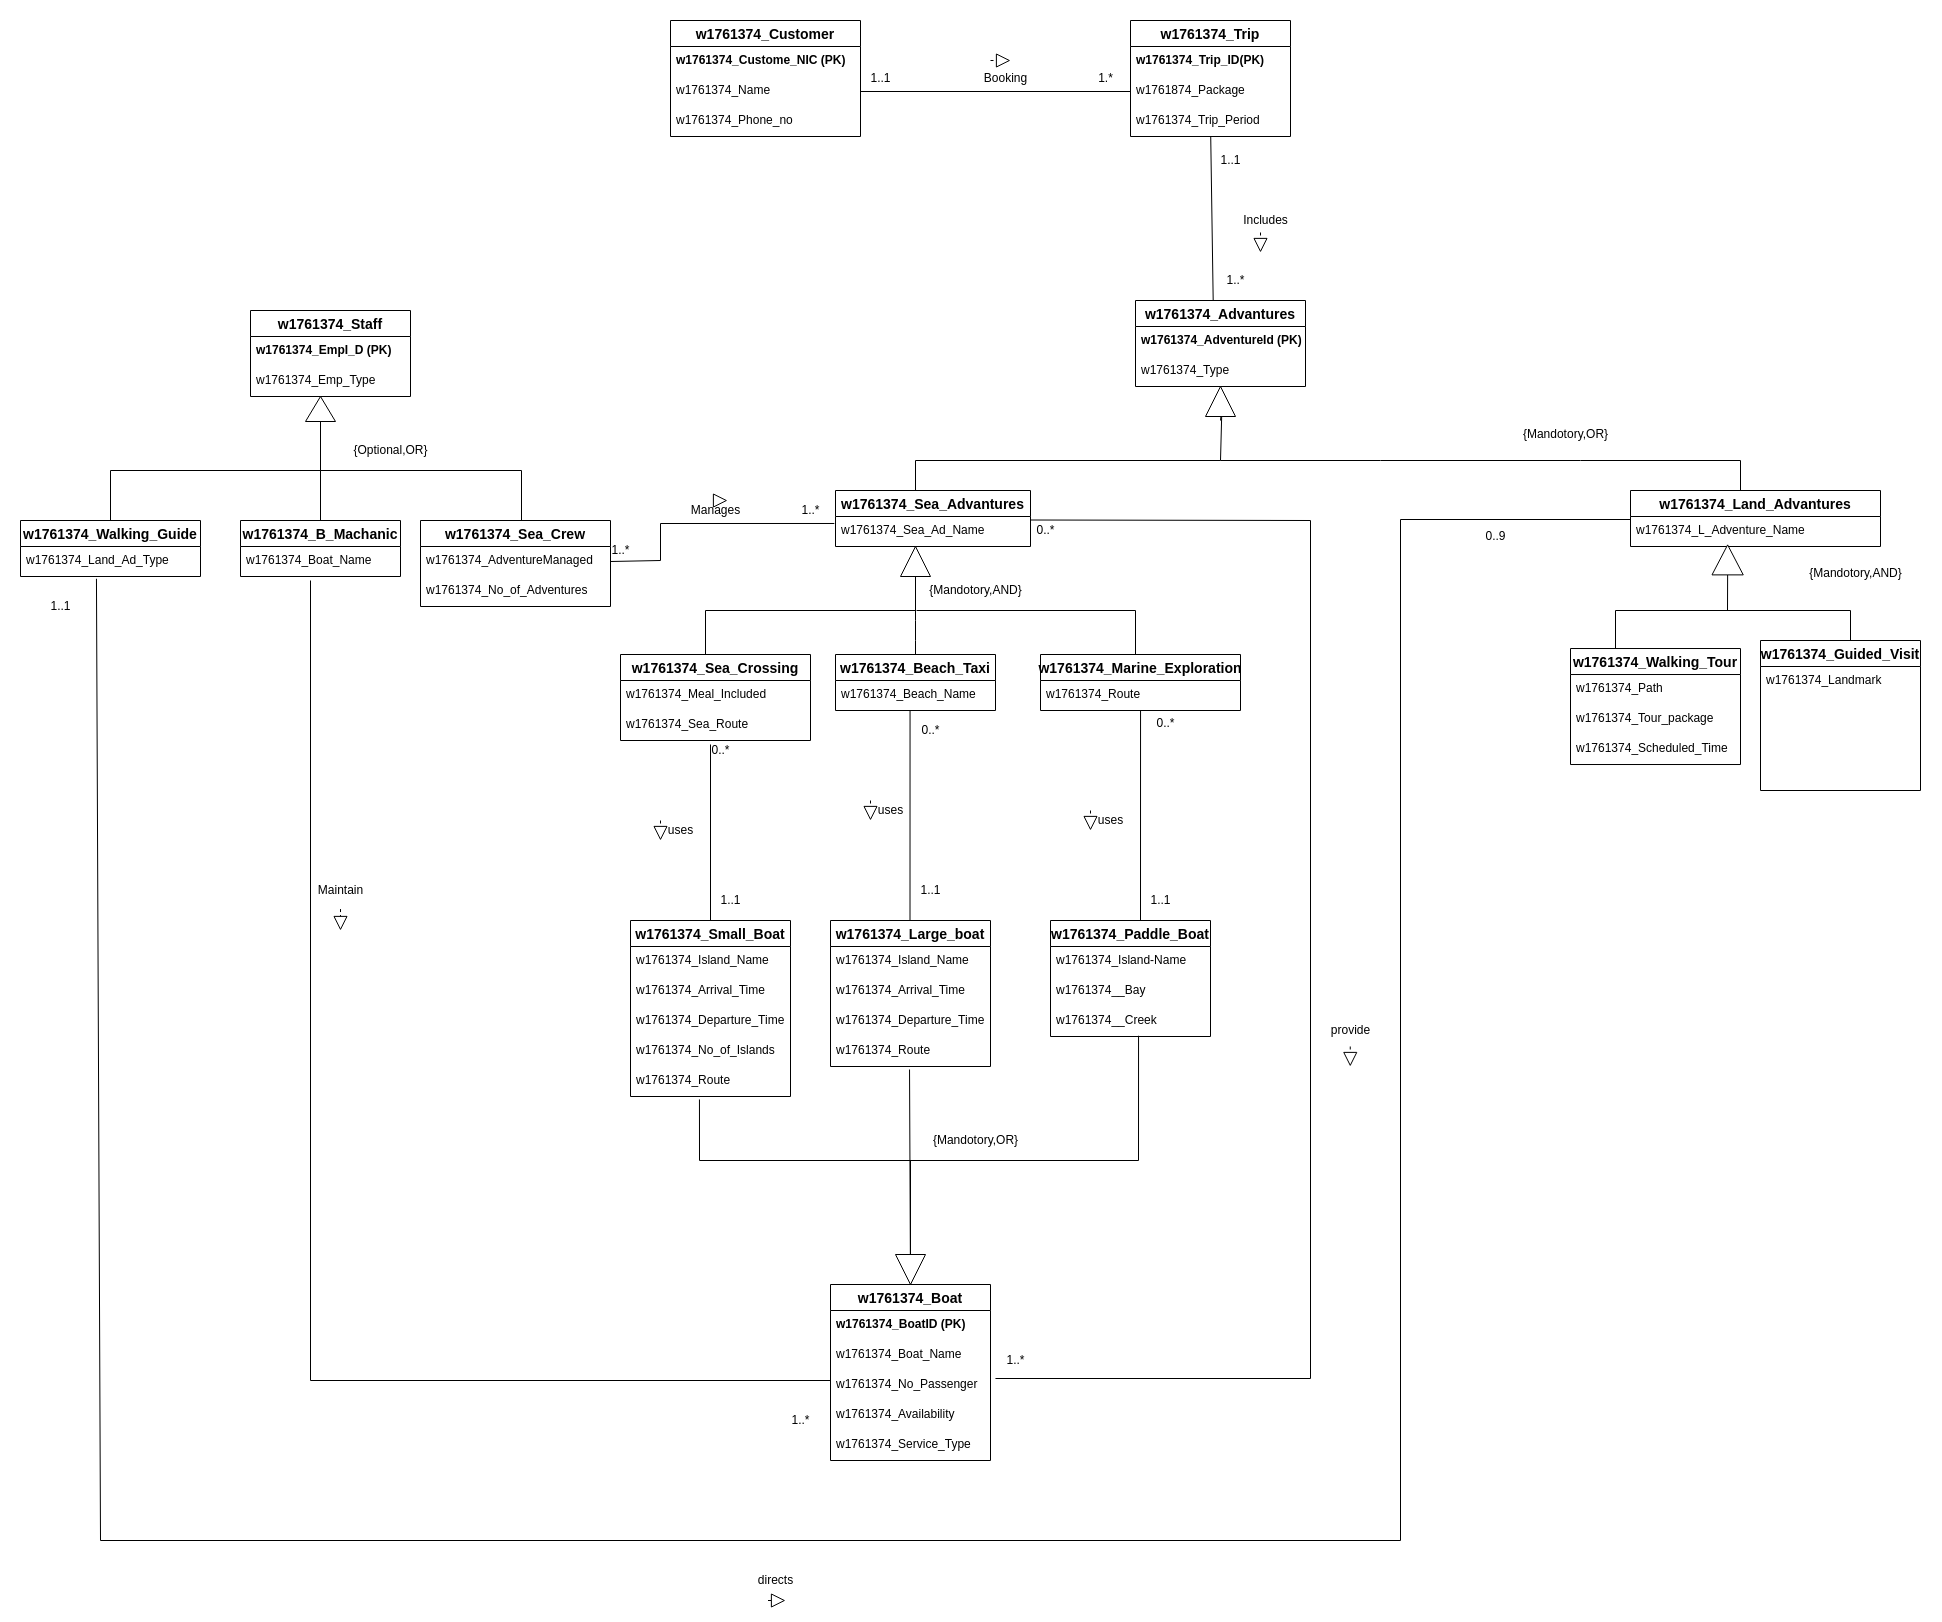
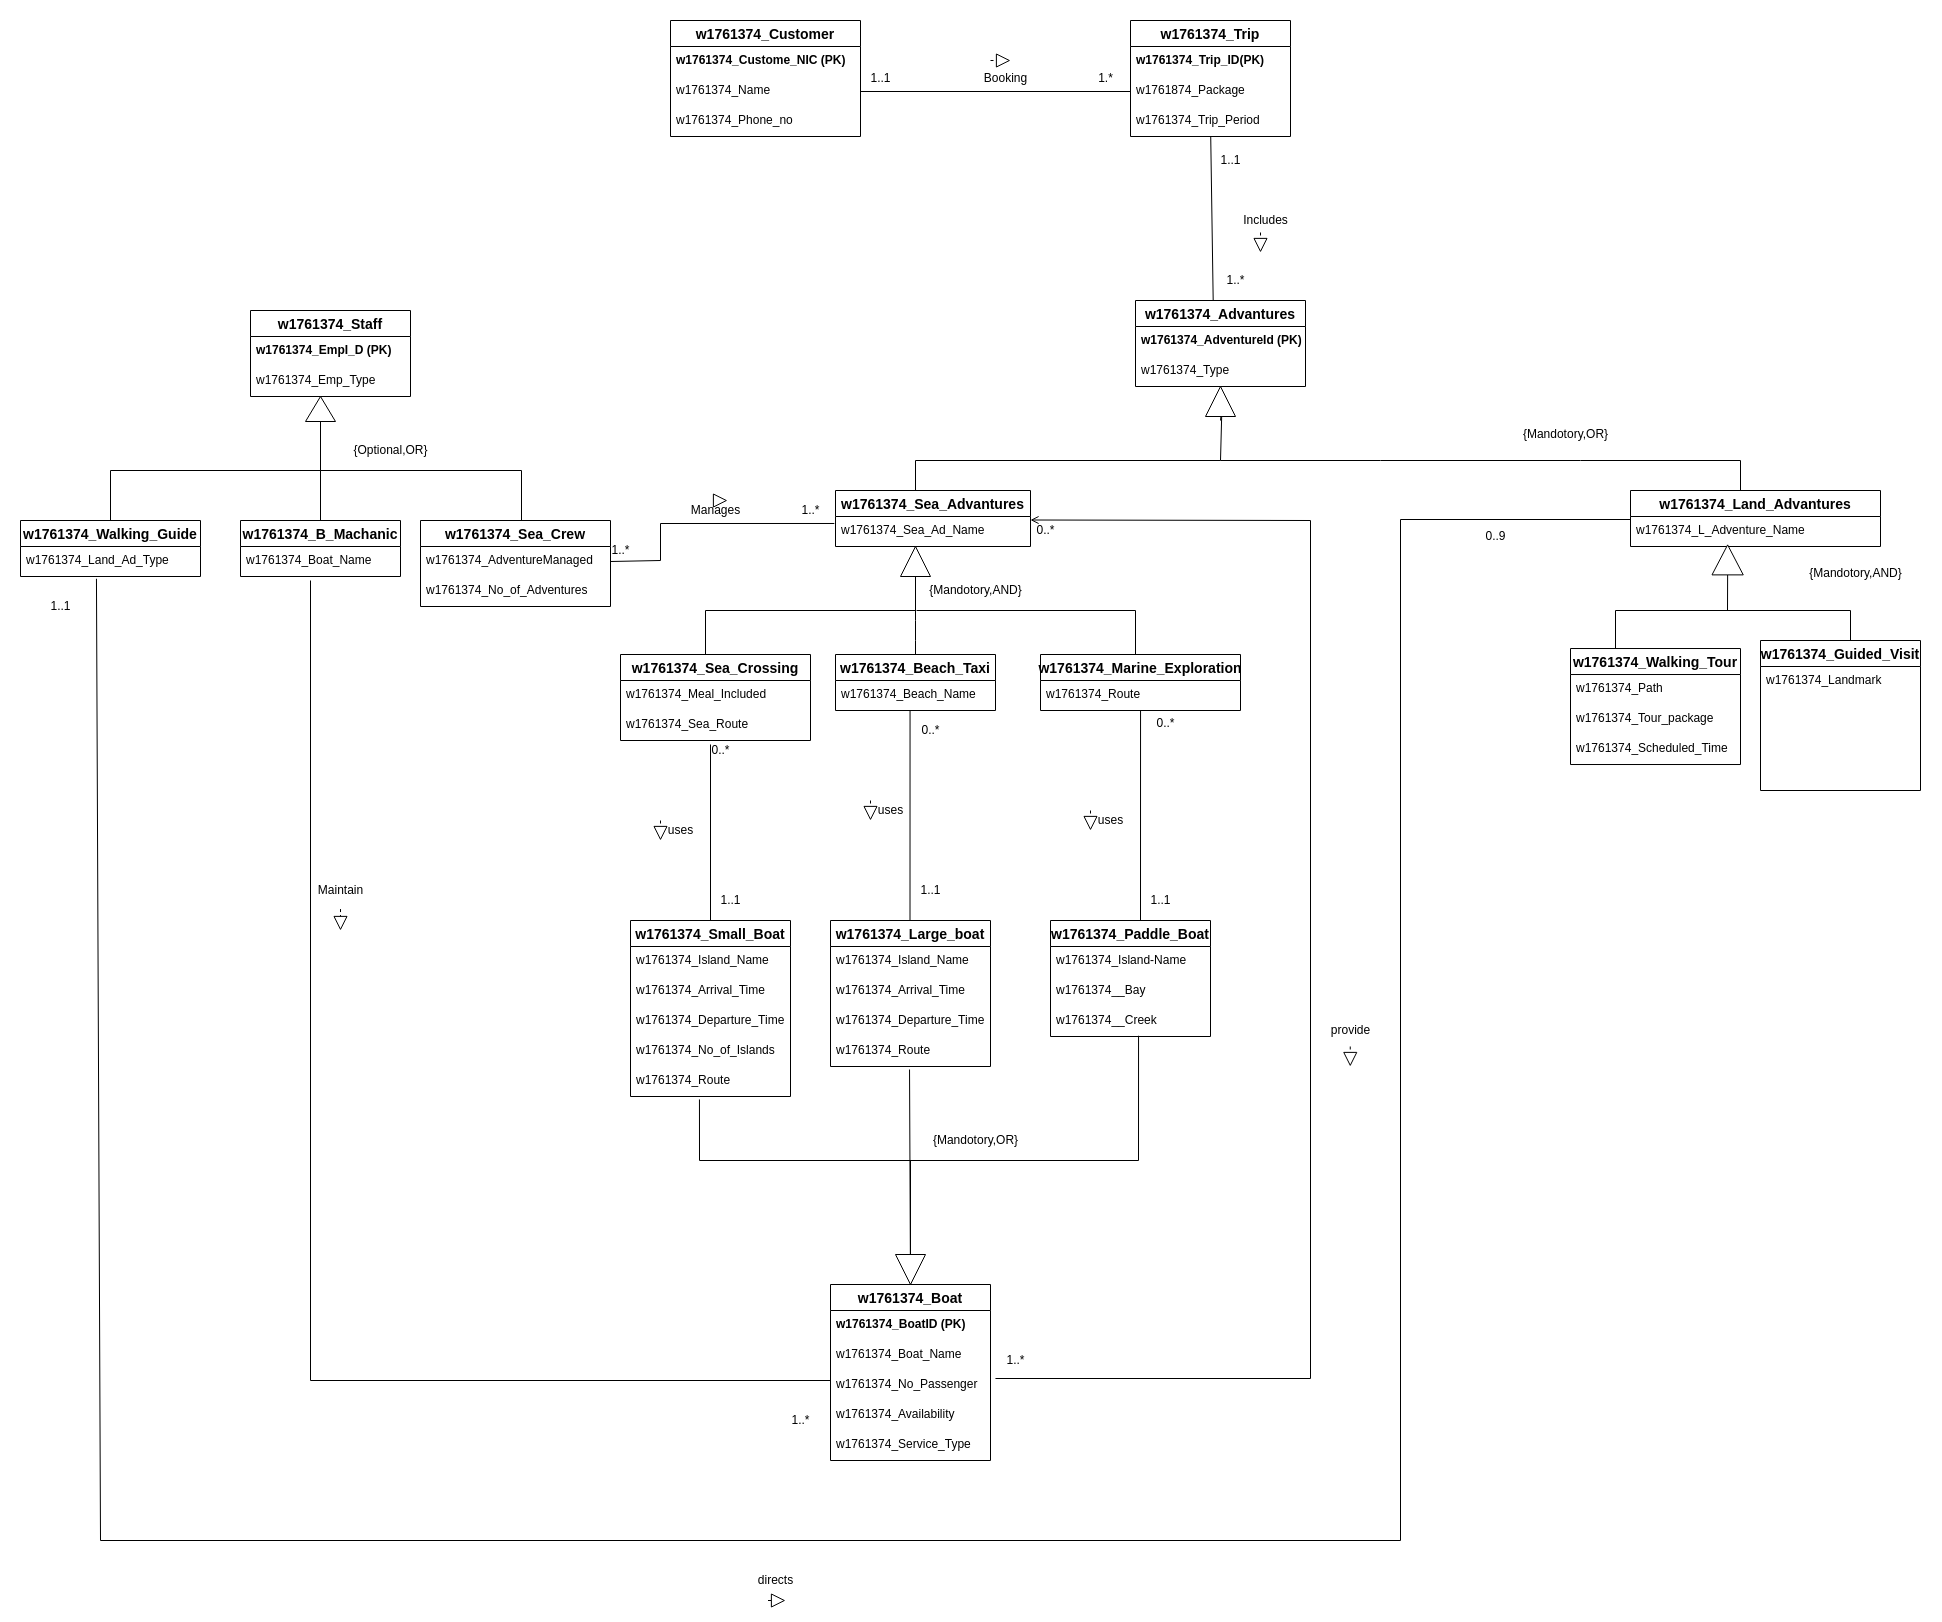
edge "w1761374_Sea_Ad_Name" -- "w1761374_No_Passenger": arrowhead none -> open
